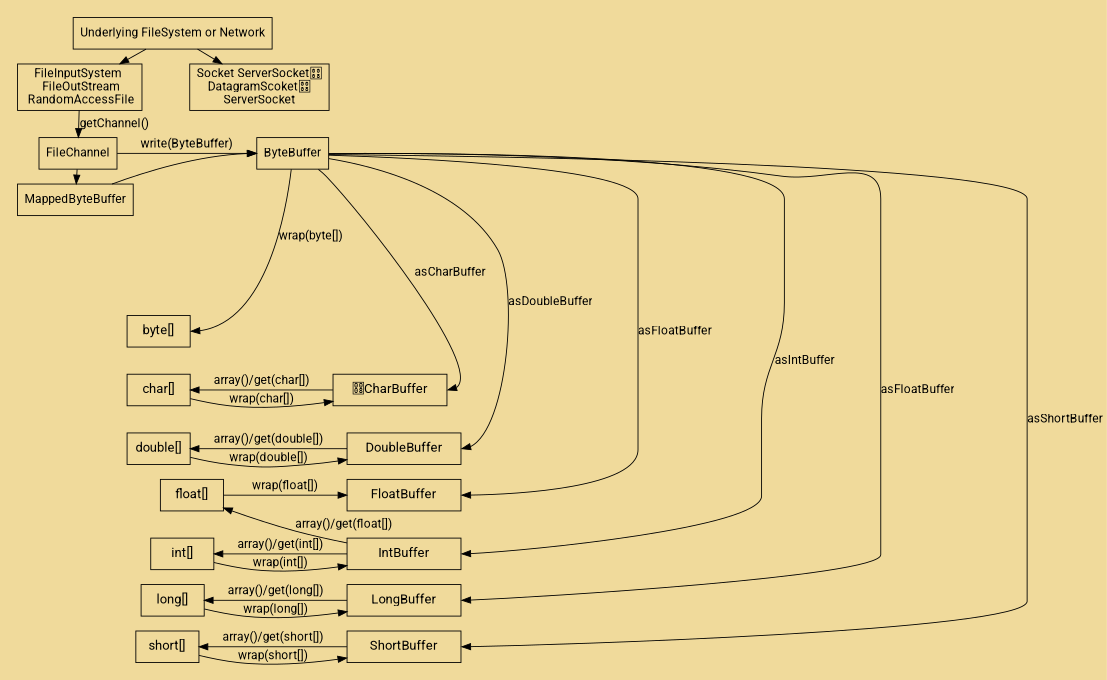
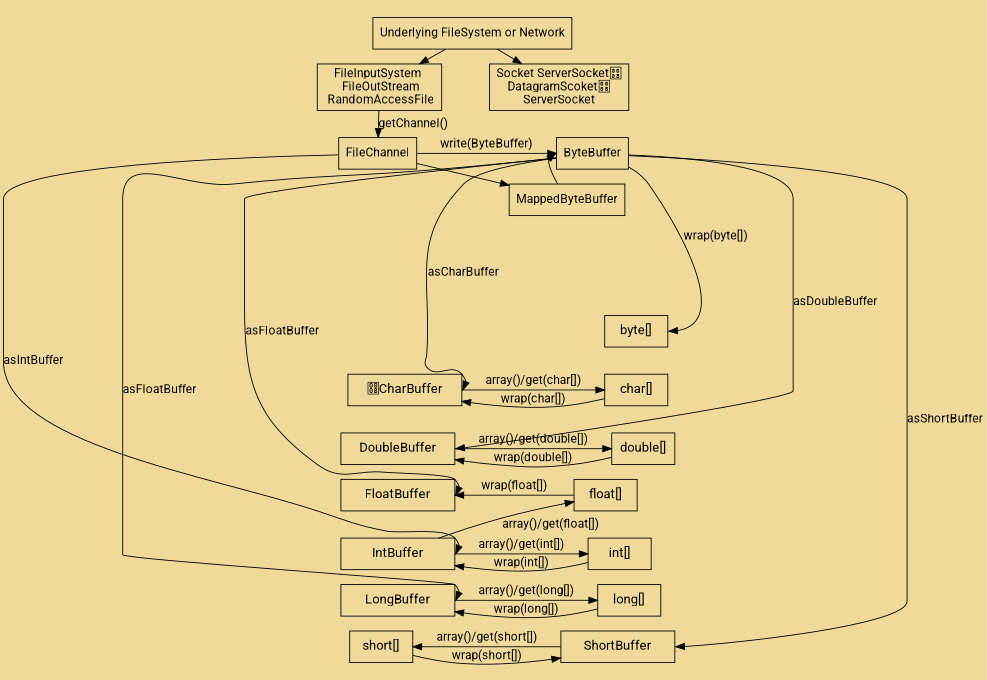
edge "ByteBuffer" -> "IntBuffer": now "FileChannel" -> "IntBuffer"
